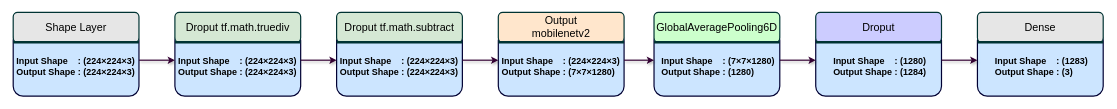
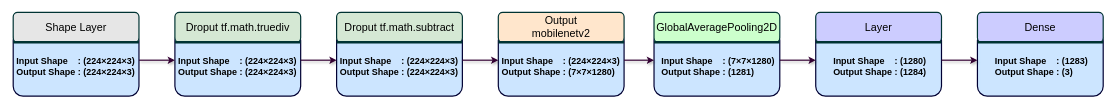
node "GlobalAveragePooling6D": label "GlobalAveragePooling6D" -> "GlobalAveragePooling2D"
node "Droput": label "Droput" -> "Layer"
node "Dense": fillcolor #e6e6e6 -> #ccccff
node "Input Shape : (7×7×1280) Output Shape : (1280)": label "Input Shape : (7×7×1280) Output Shape : (1280)" -> "Input Shape : (7×7×1280) Output Shape : (1281)"
